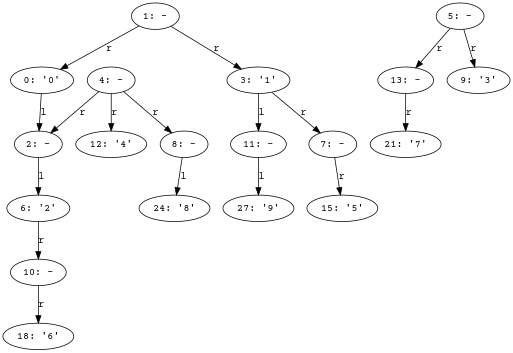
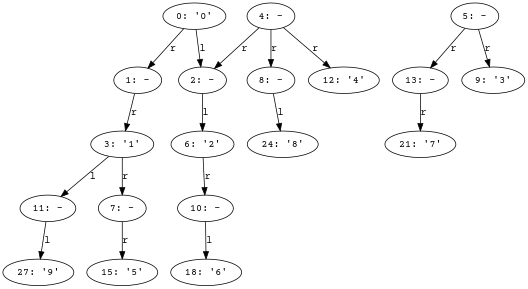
edge "1: -" -> "0: '0'": reversed
edge "10: -" -> "18: '6'": label "r" -> "l"
